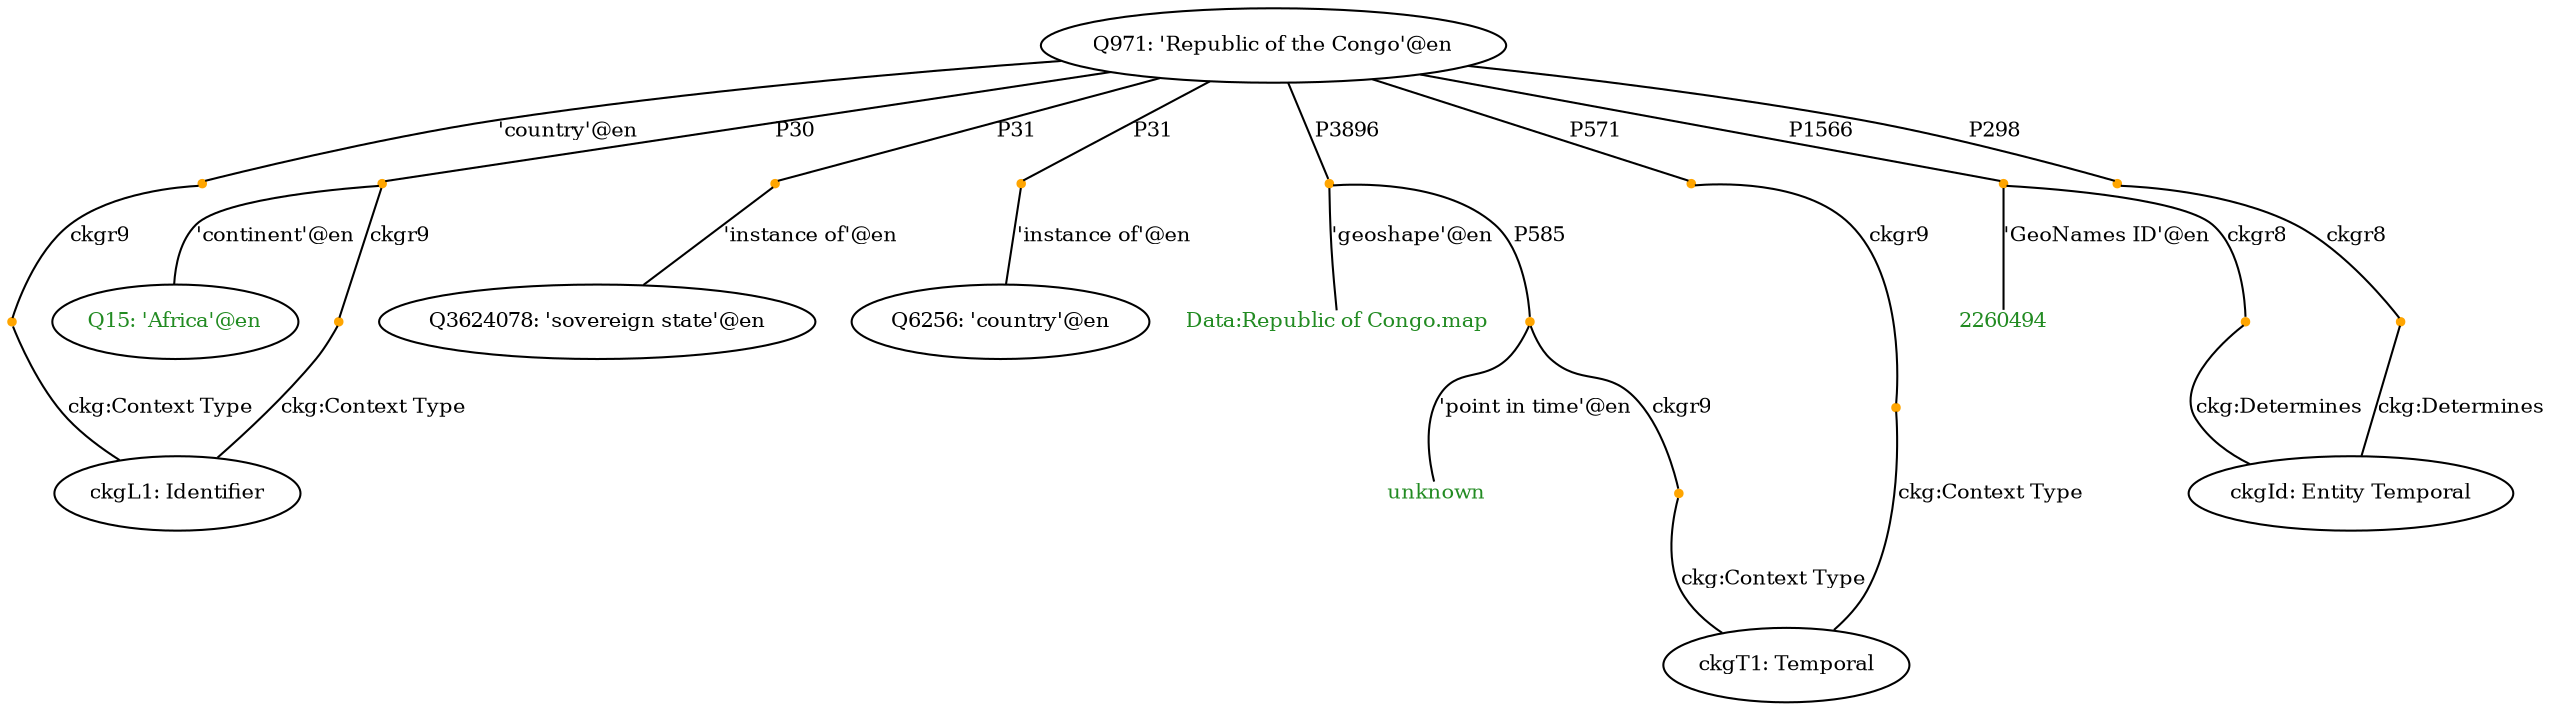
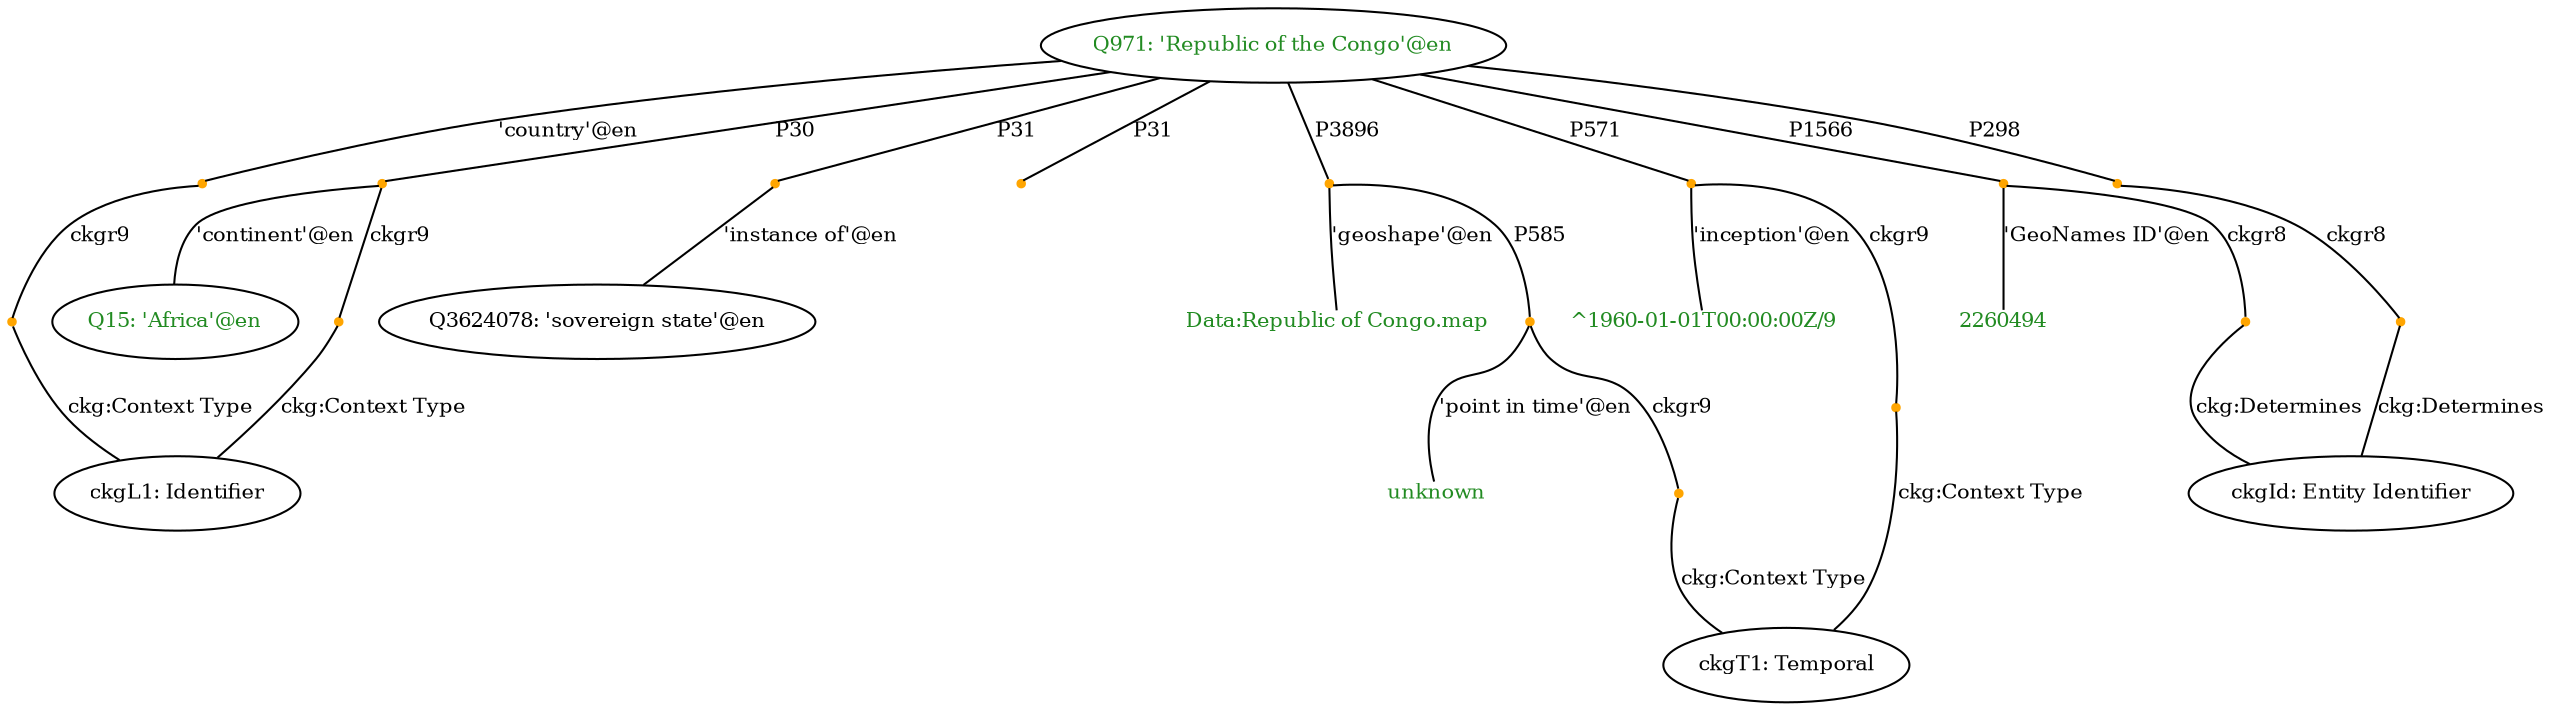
node "Q971: 'Republic of the Congo'@en": fontcolor black -> forestgreen
node "Q6256: 'country'@en": removed
node "^1960-01-01T00:00:00Z/9": added
node "ckgId: Entity Temporal": label "ckgId: Entity Temporal" -> "ckgId: Entity Identifier"
